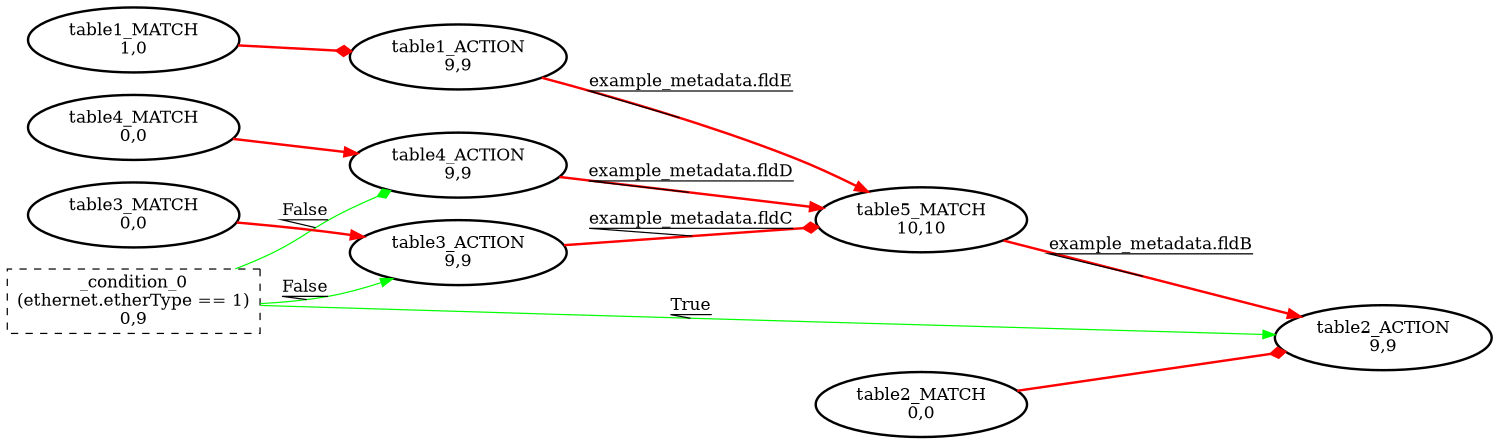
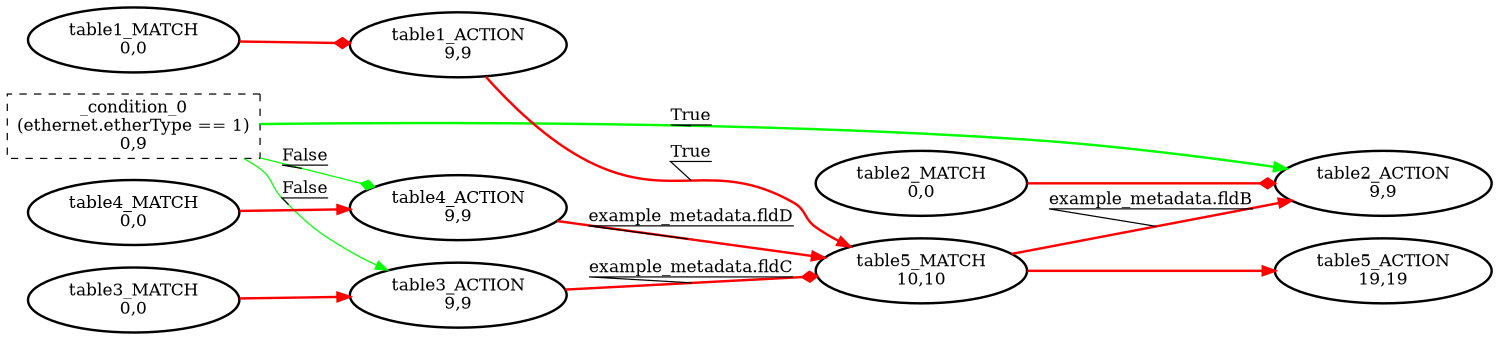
node "table1_MATCH 1,0": label "table1_MATCH 1,0" -> "table1_MATCH 0,0"
edge "table1_ACTION 9,9" -> "table5_MATCH 10,10": label "example_metadata.fldE" -> "True"
node "table5_ACTION 19,19": added
edge "_condition_0 (ethernet.etherType == 1) 0,9" -> "table2_ACTION 9,9": style solid -> bold
